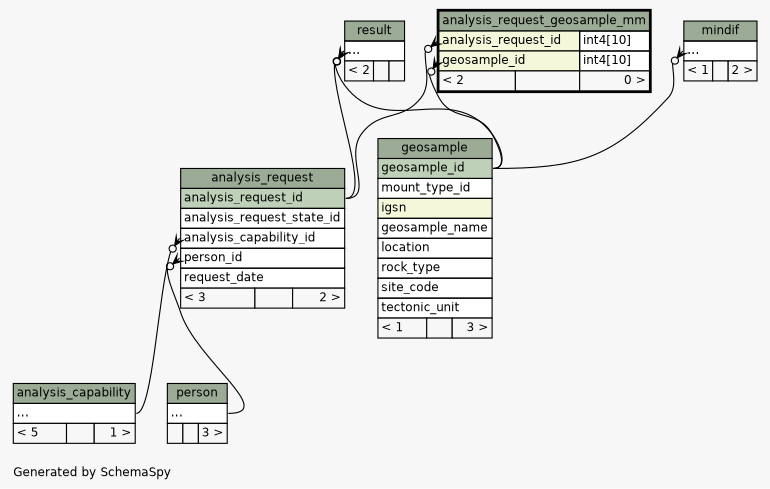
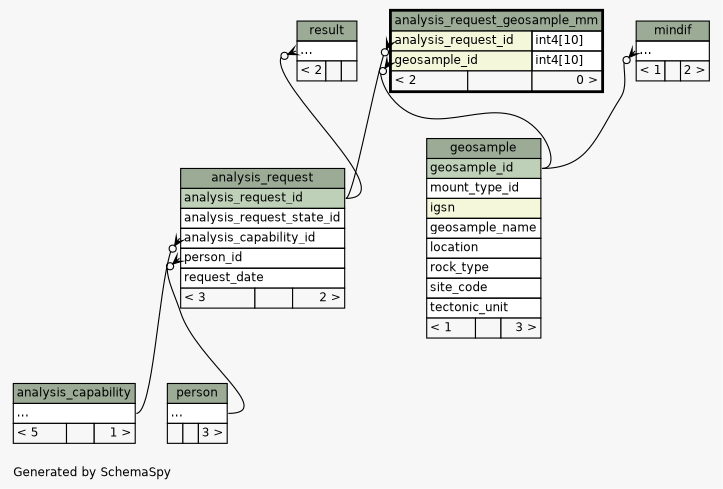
edge "geosample" -> "result": removed
